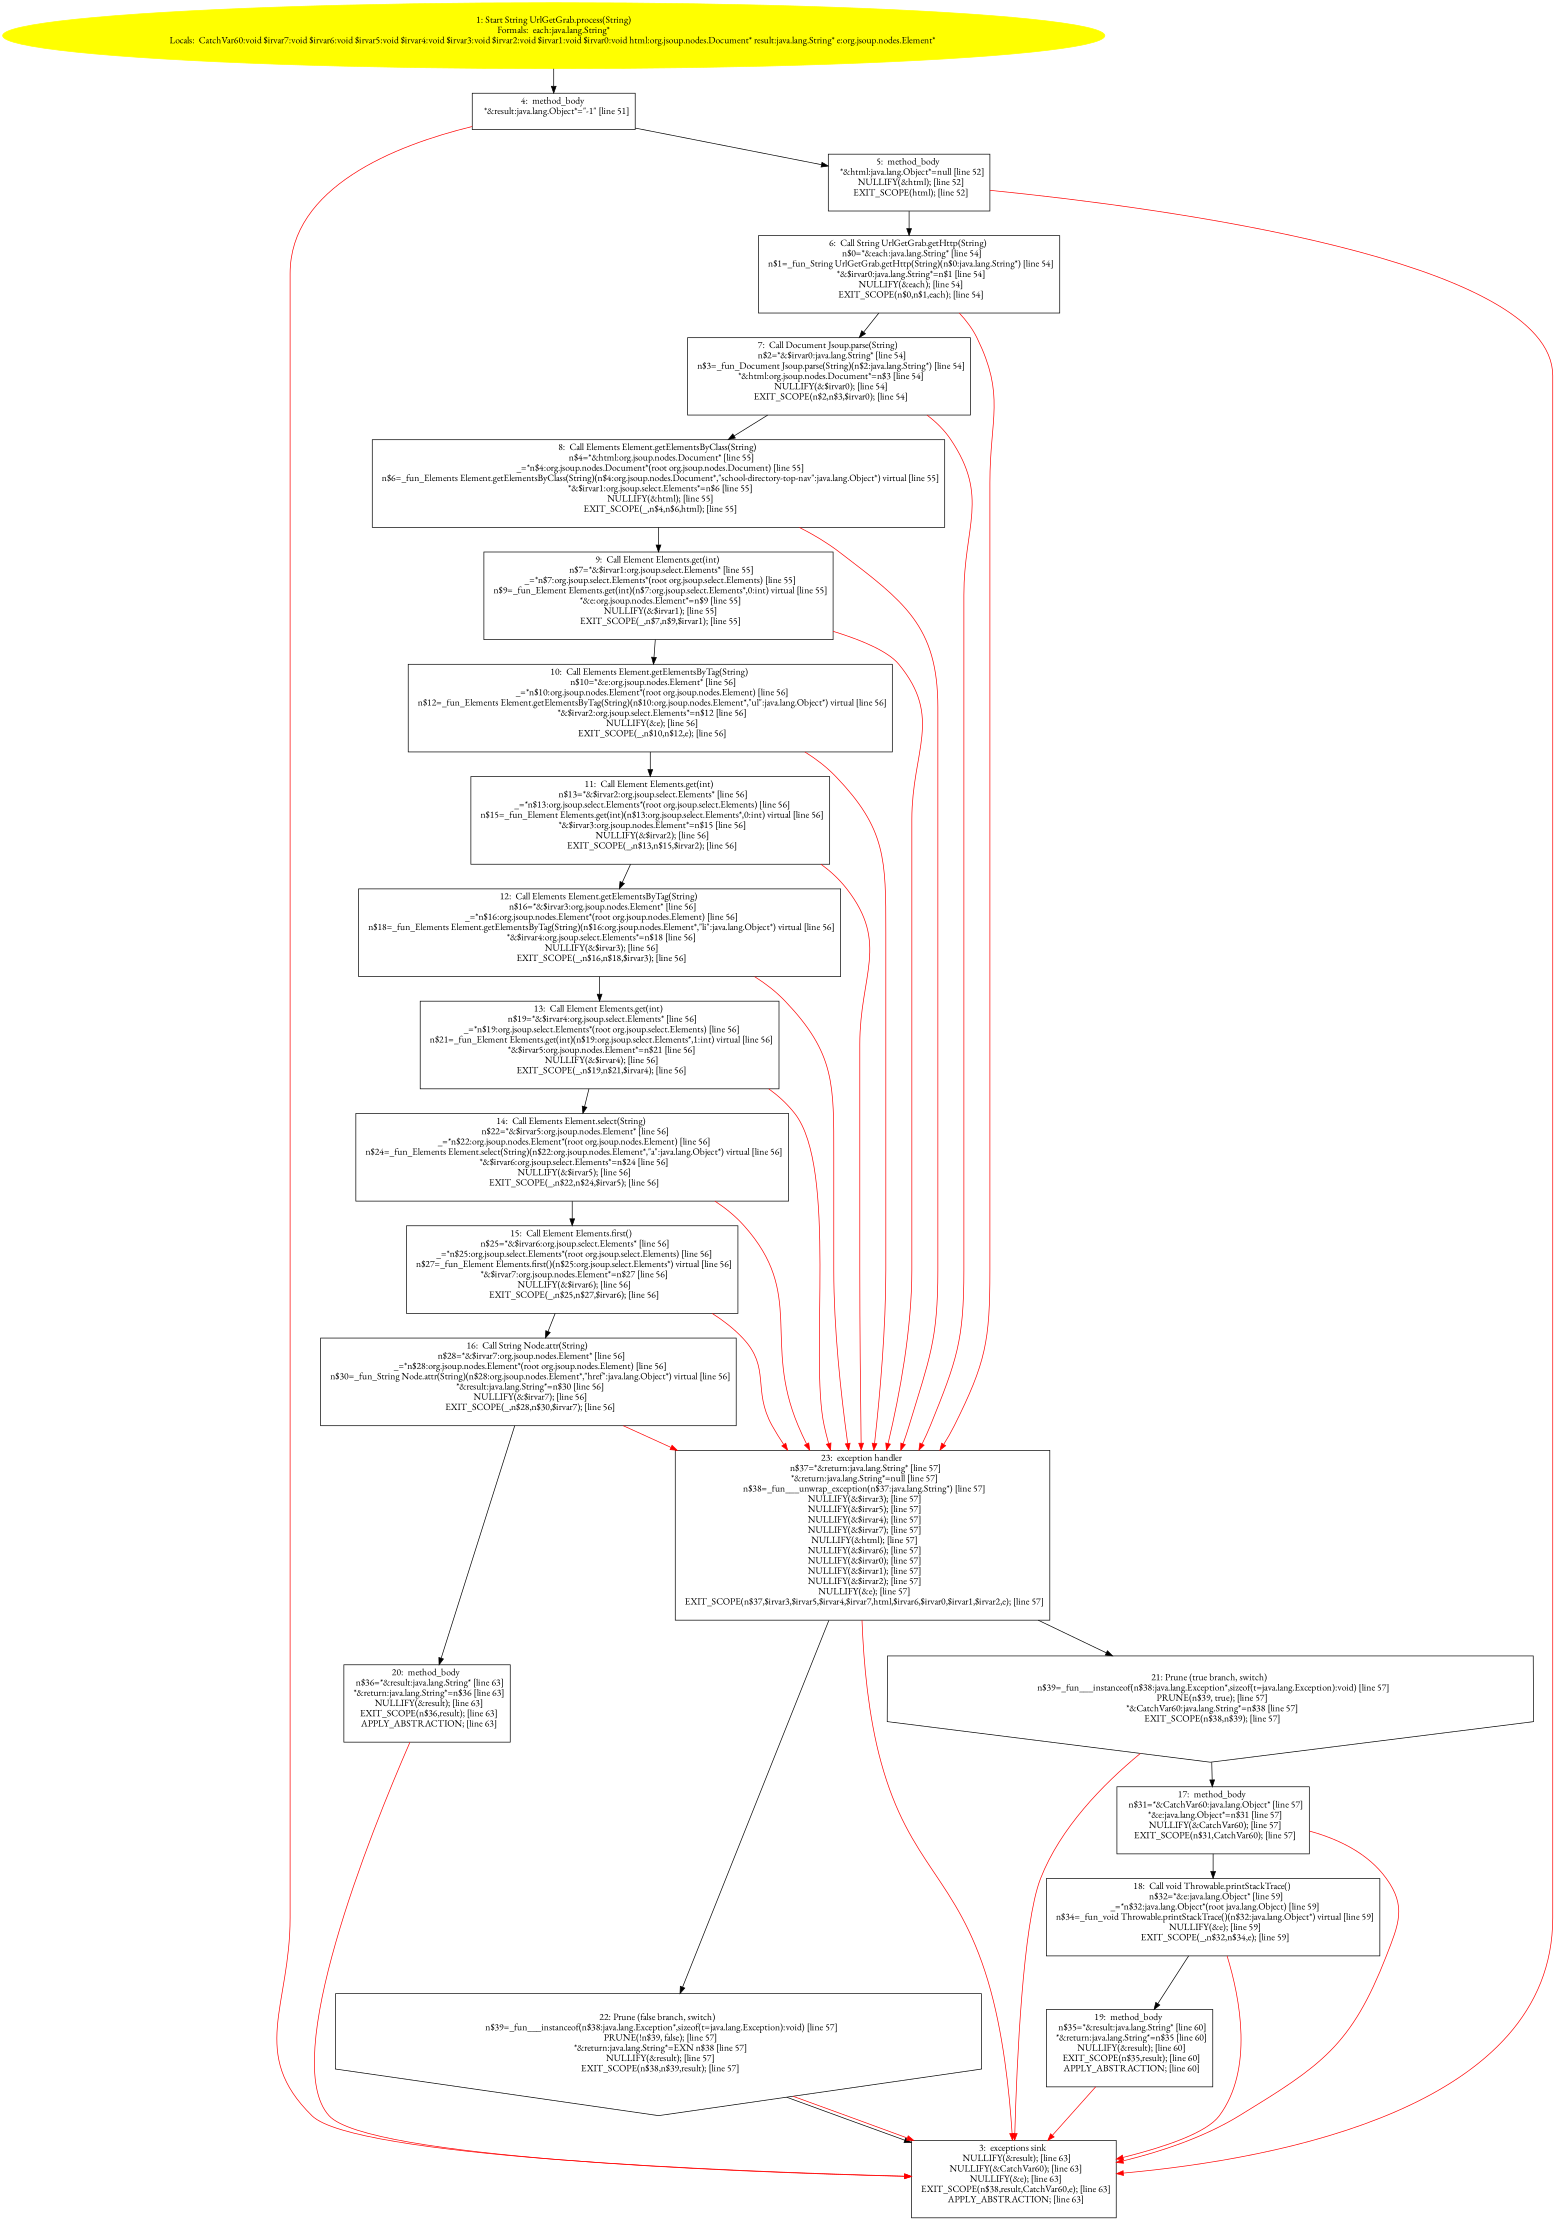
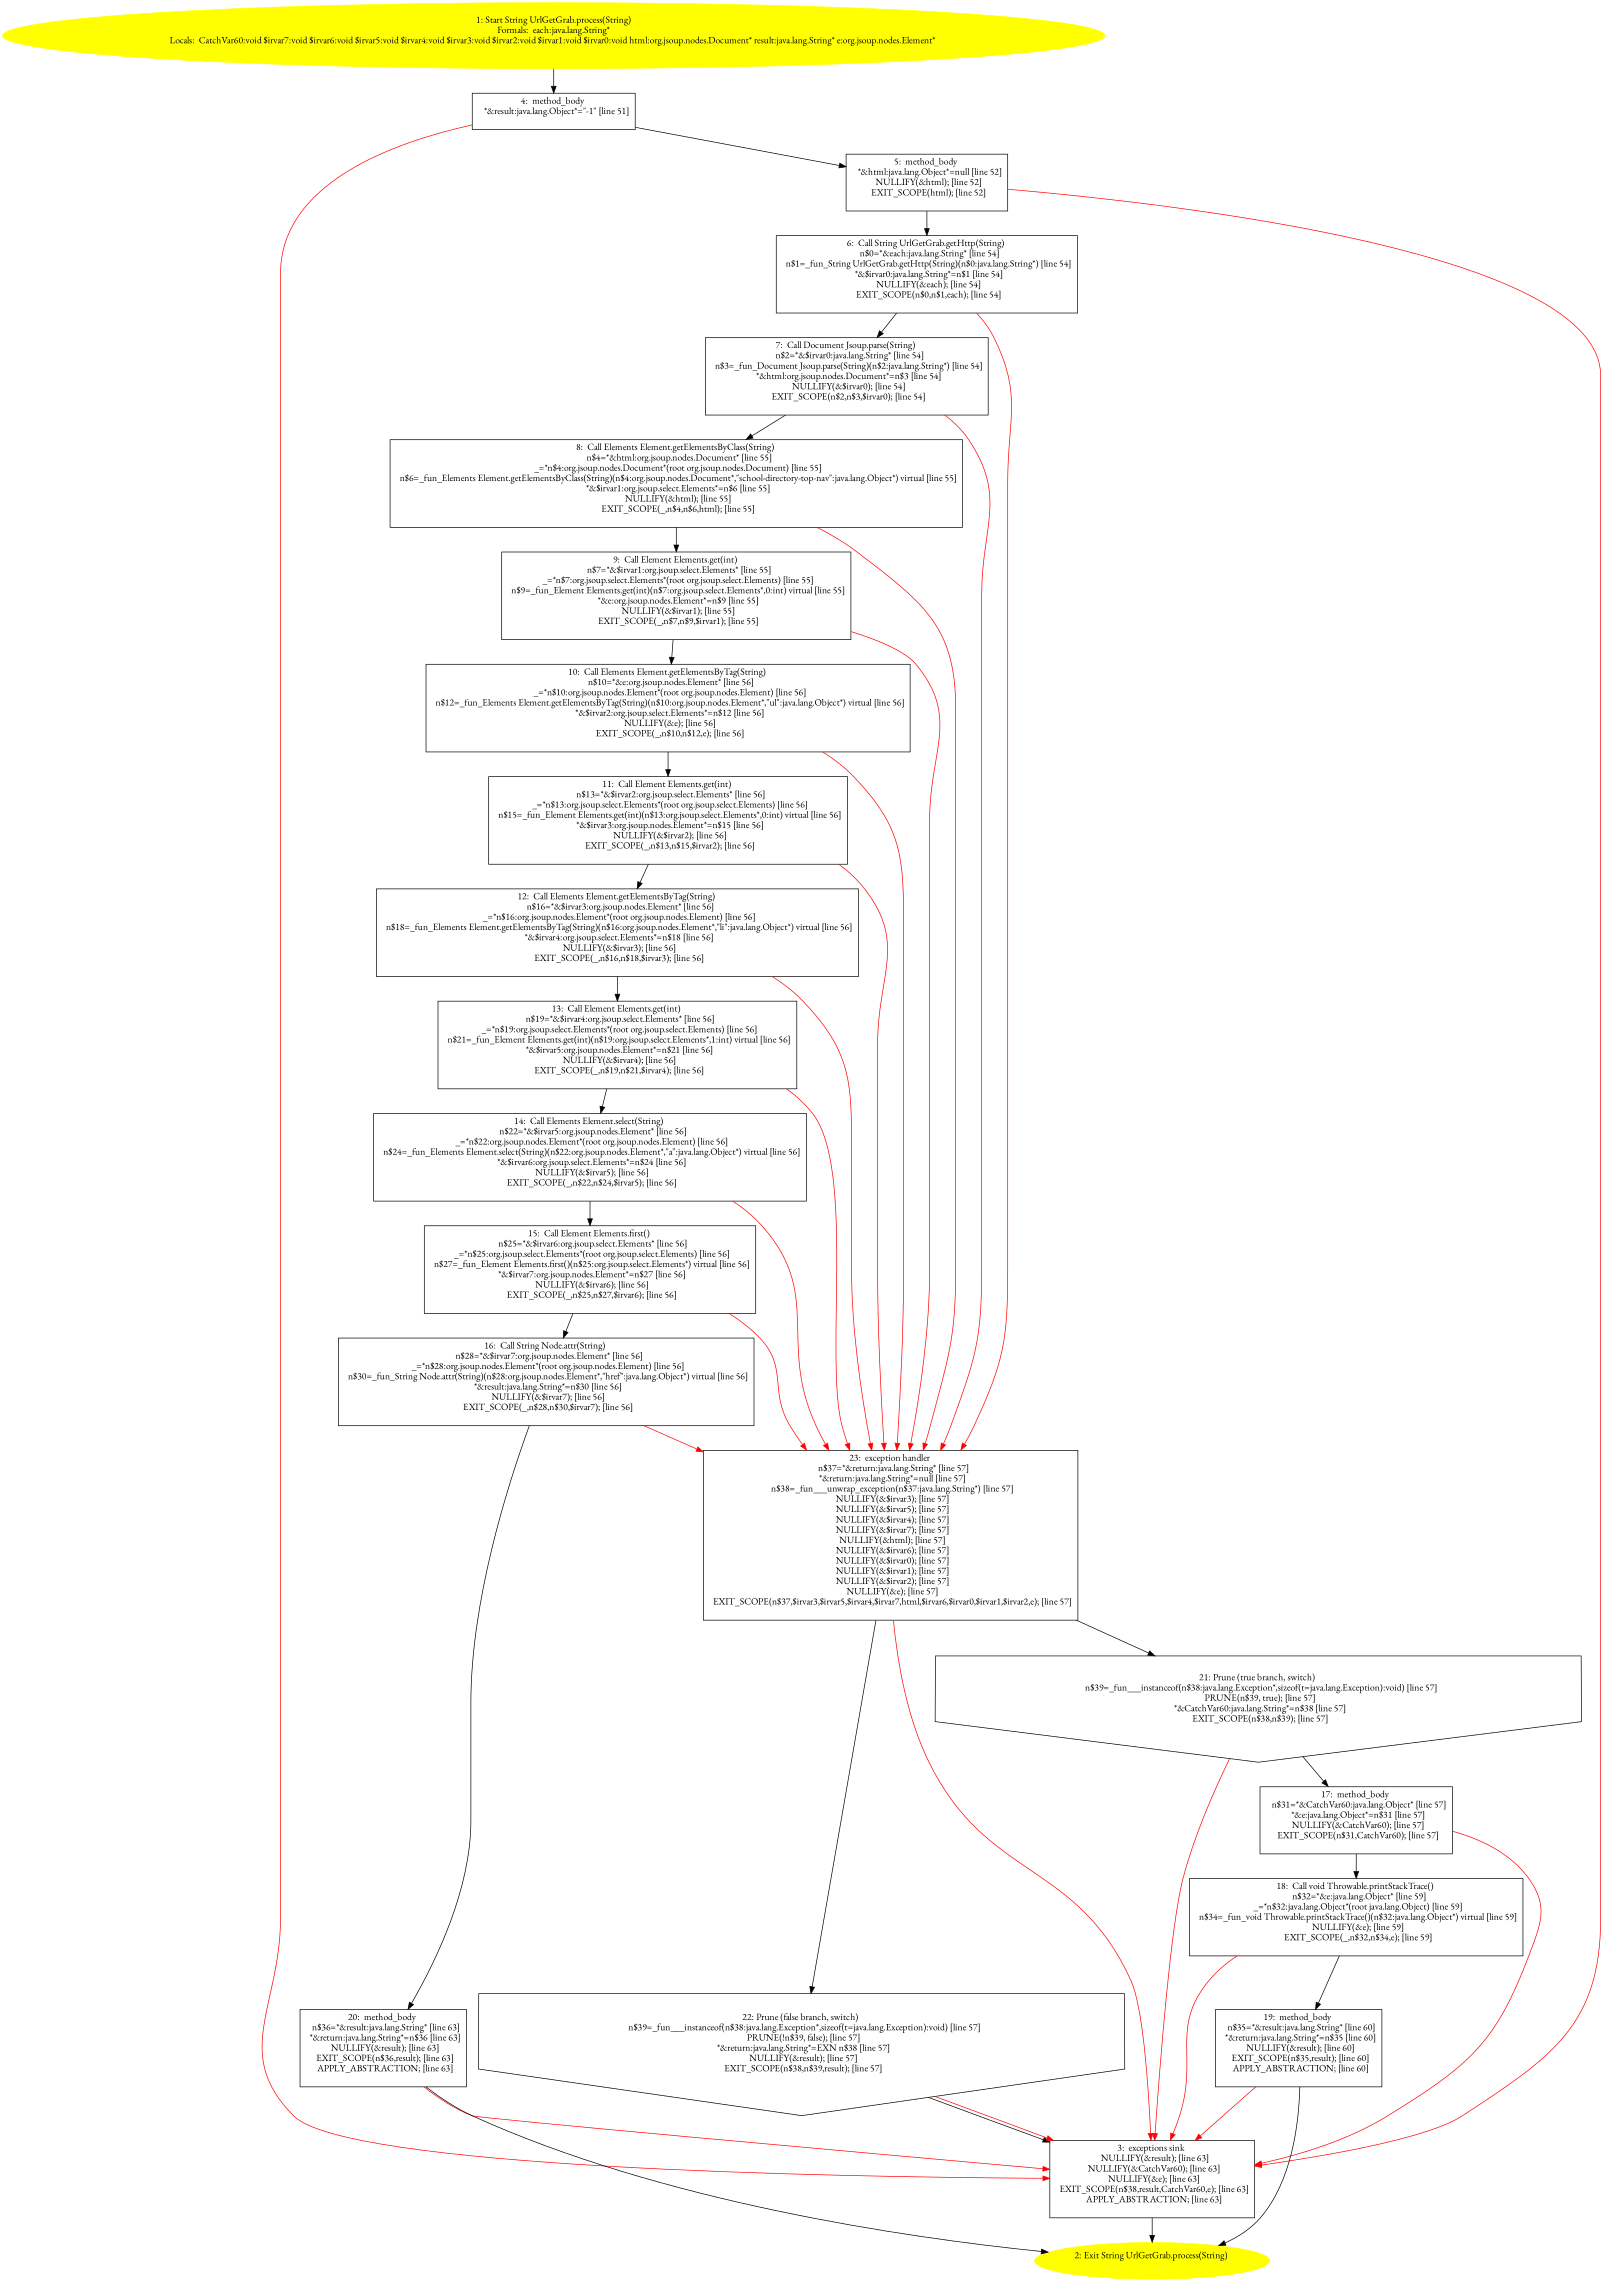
node "2: Exit String UrlGetGrab.process(String)": added
